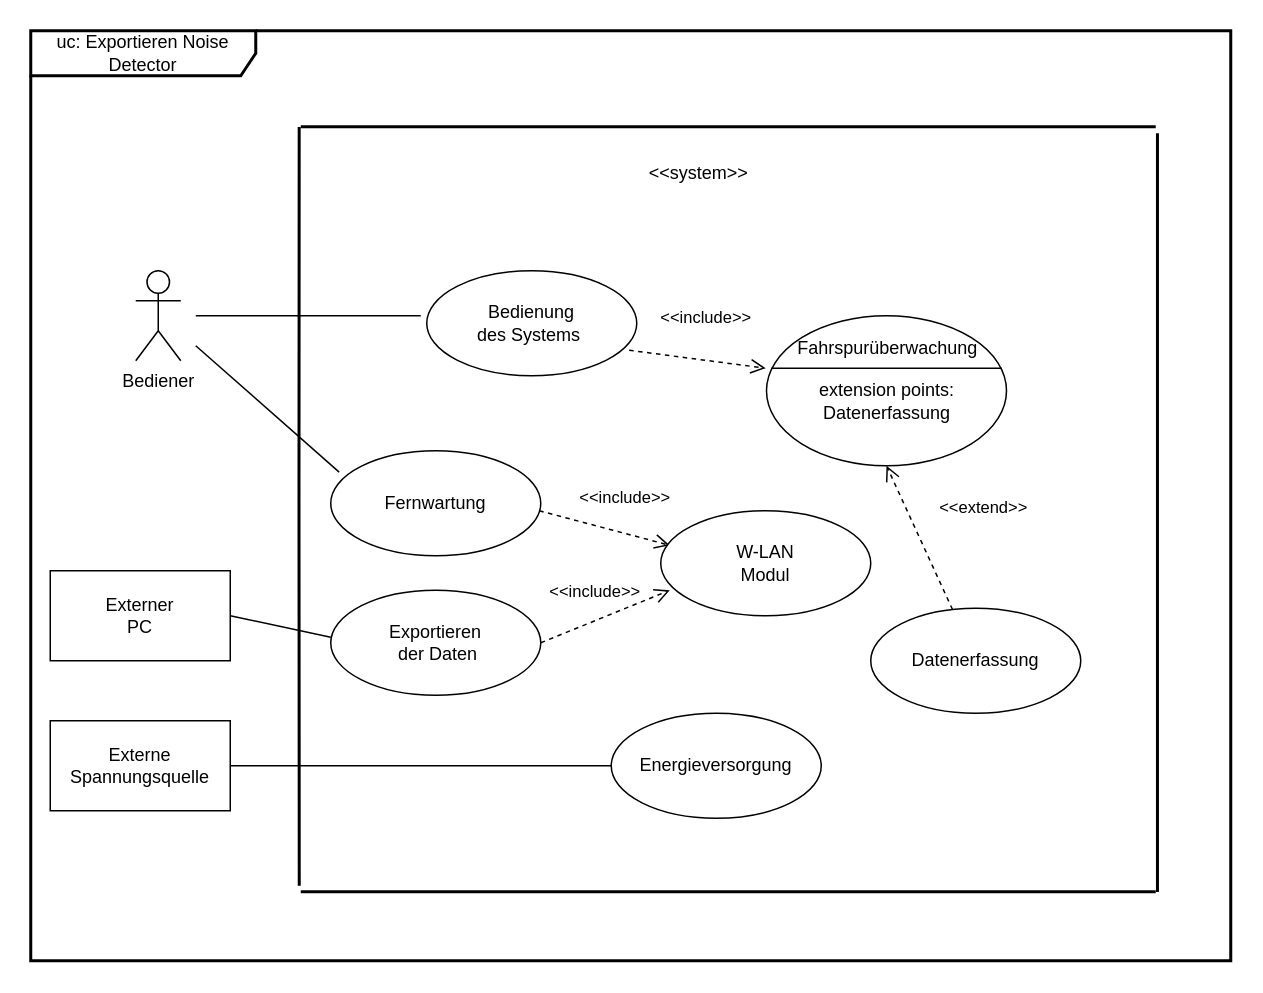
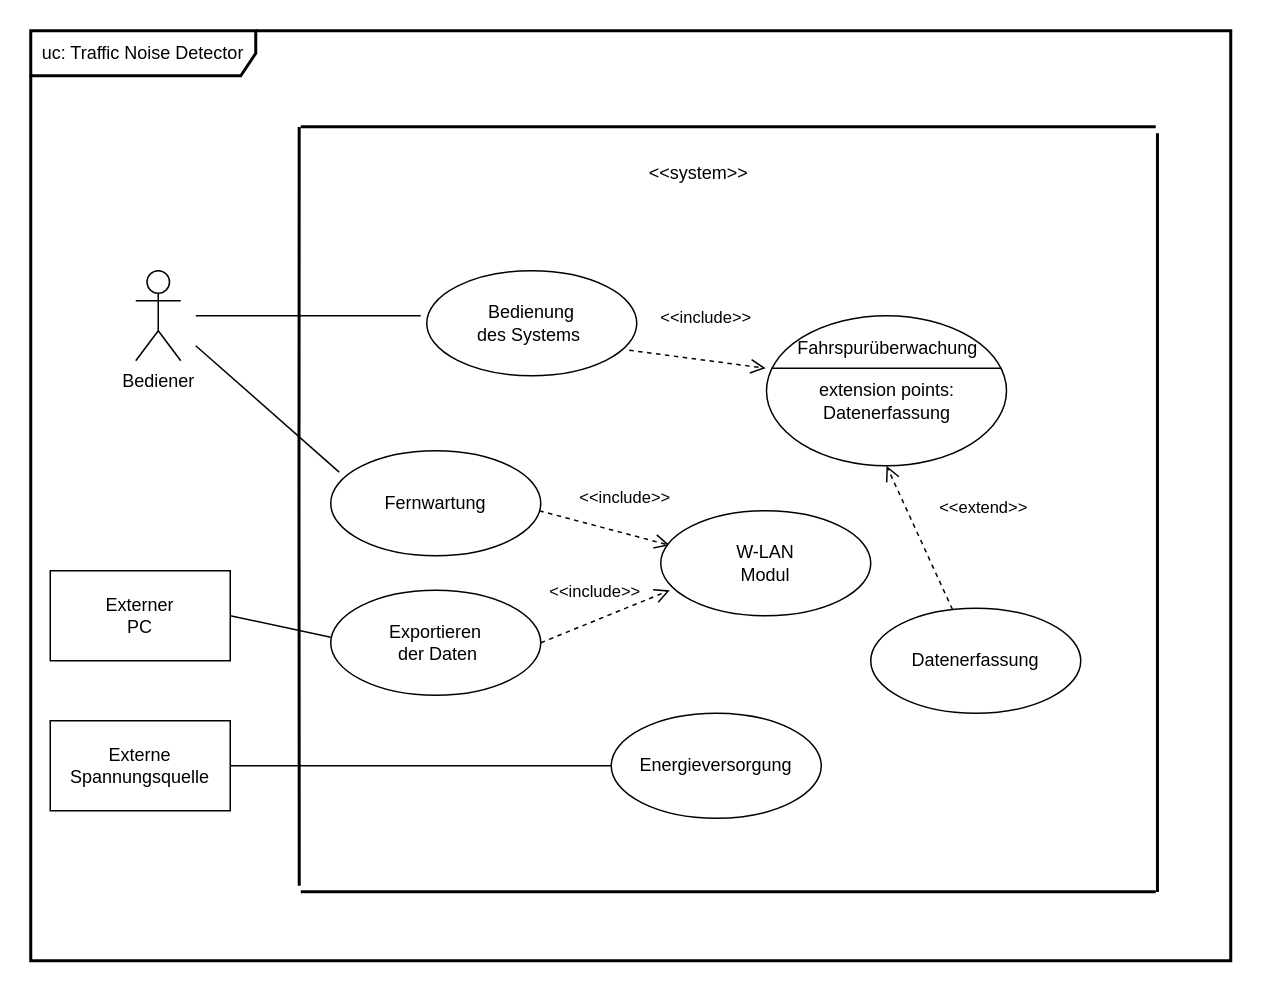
node "uc: Exportieren Noise Detector": label "uc: Exportieren Noise Detector" -> "uc: Traffic Noise Detector"
